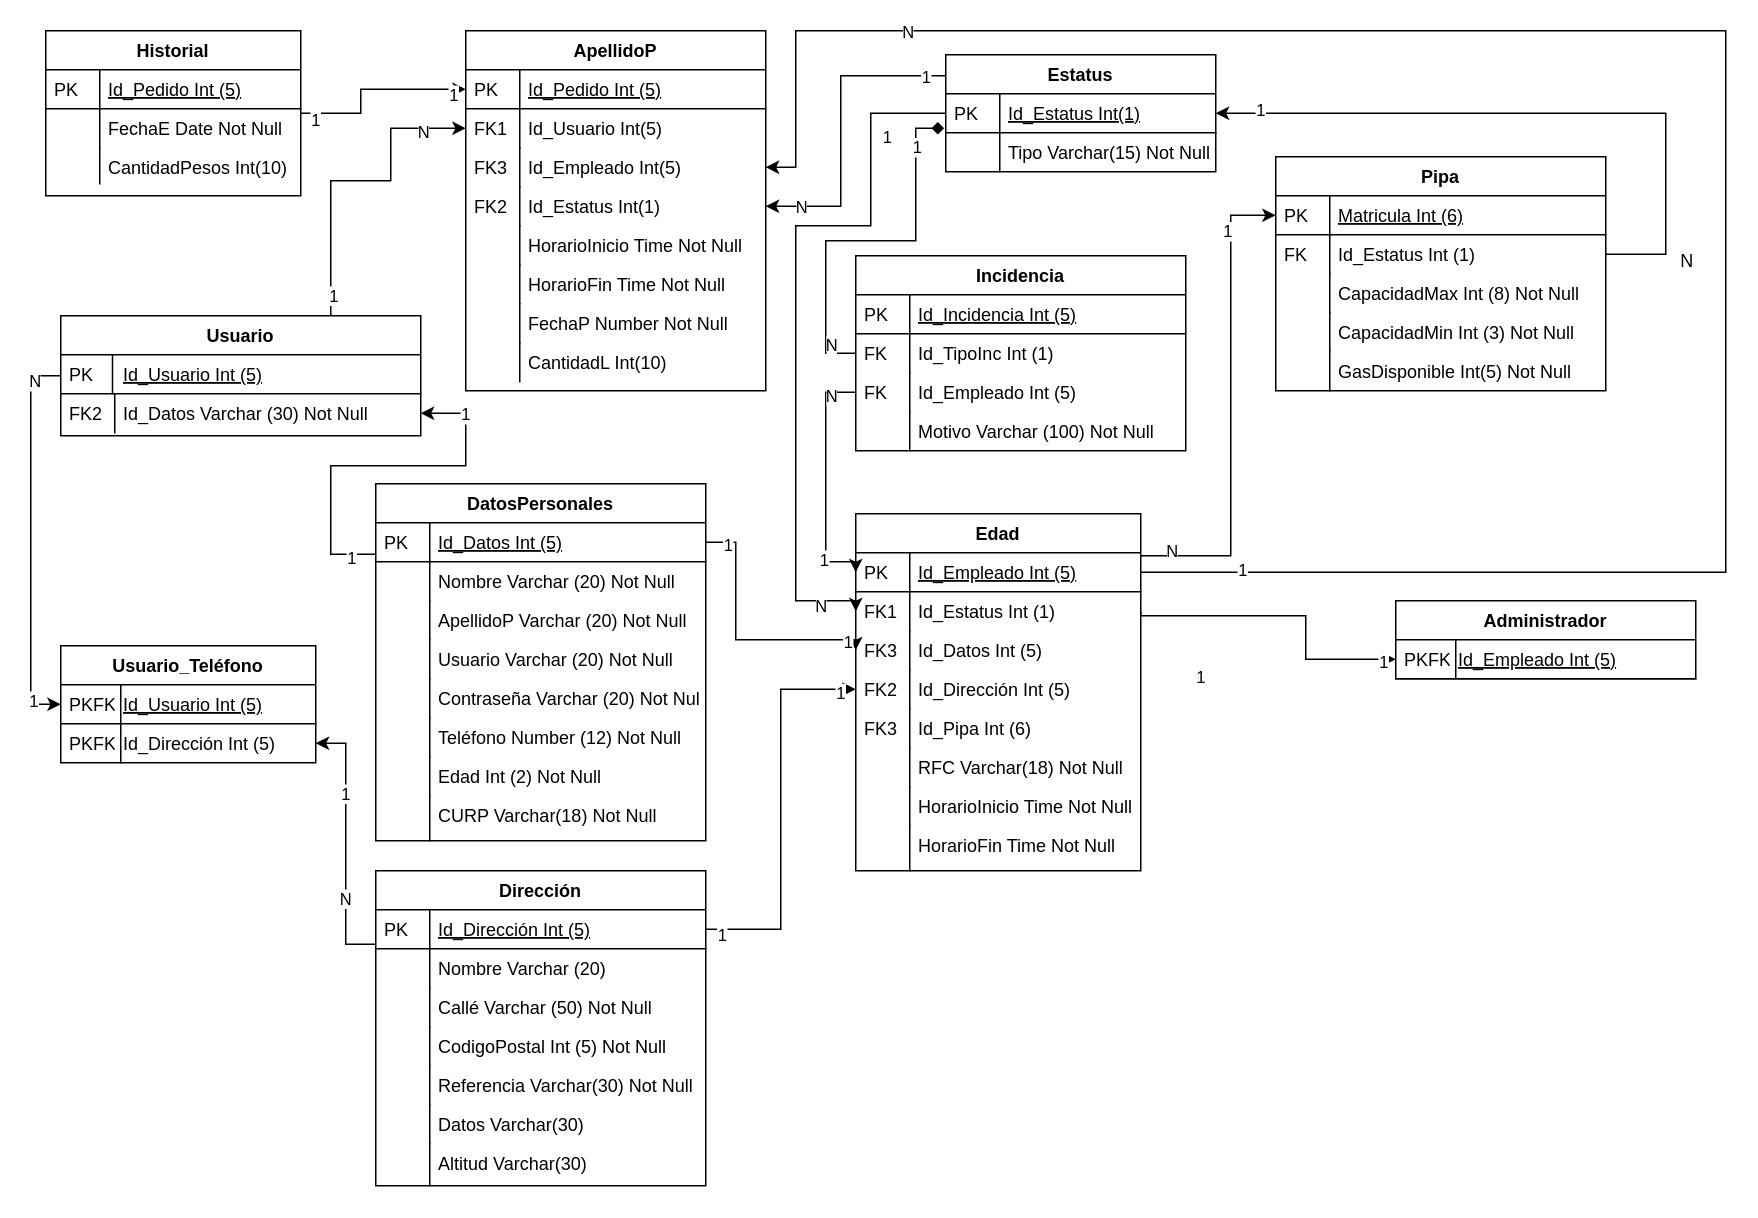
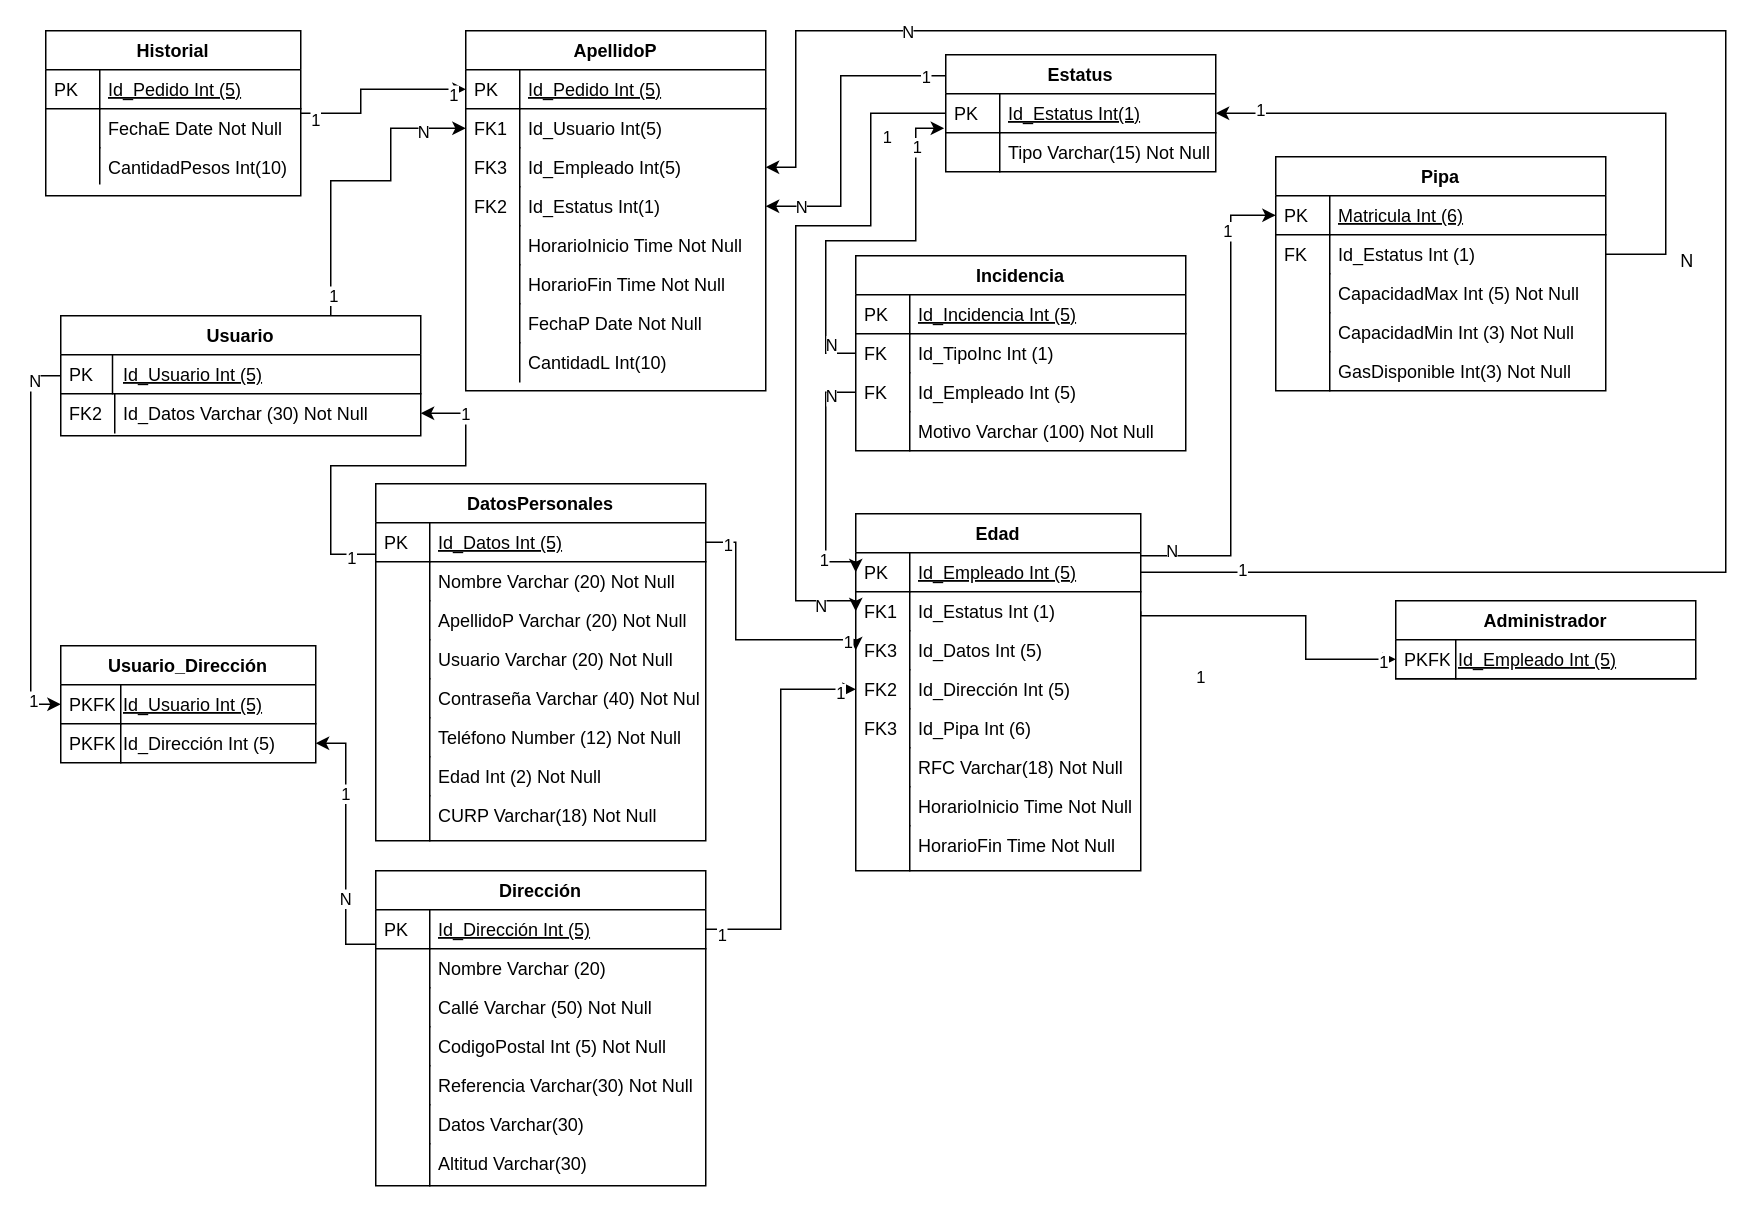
edge "Id_TipoInc Int (1)" -> "Tipo Varchar(15) Not Null": arrowhead diamond -> classic
node "CapacidadMax Int (8) Not Null": label "CapacidadMax Int (8) Not Null" -> "CapacidadMax Int (5) Not Null"
node "FechaP Number Not Null": label "FechaP Number Not Null" -> "FechaP Date Not Null"
node "GasDisponible Int(5) Not Null": label "GasDisponible Int(5) Not Null" -> "GasDisponible Int(3) Not Null"
node "Usuario_Teléfono": label "Usuario_Teléfono" -> "Usuario_Dirección"
node "Contraseña Varchar (20) Not Null": label "Contraseña Varchar (20) Not Null" -> "Contraseña Varchar (40) Not Null"
